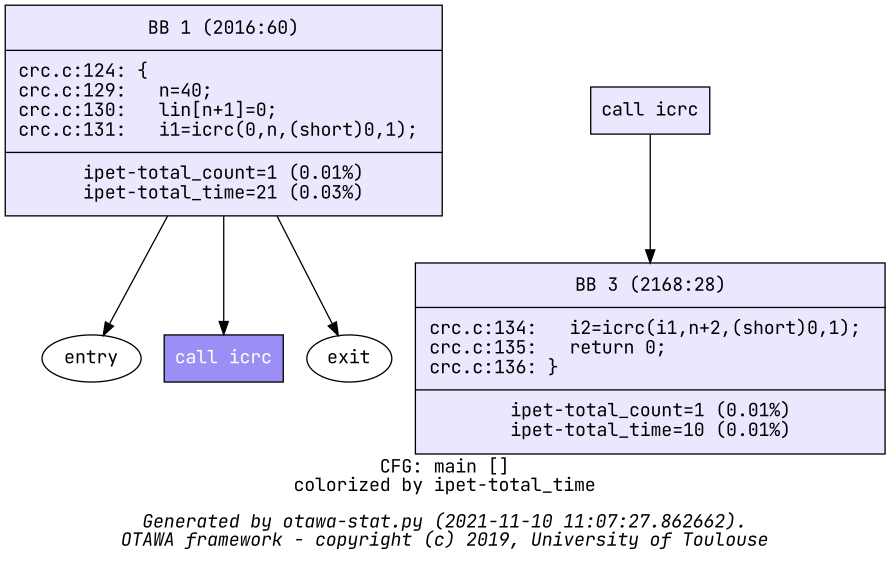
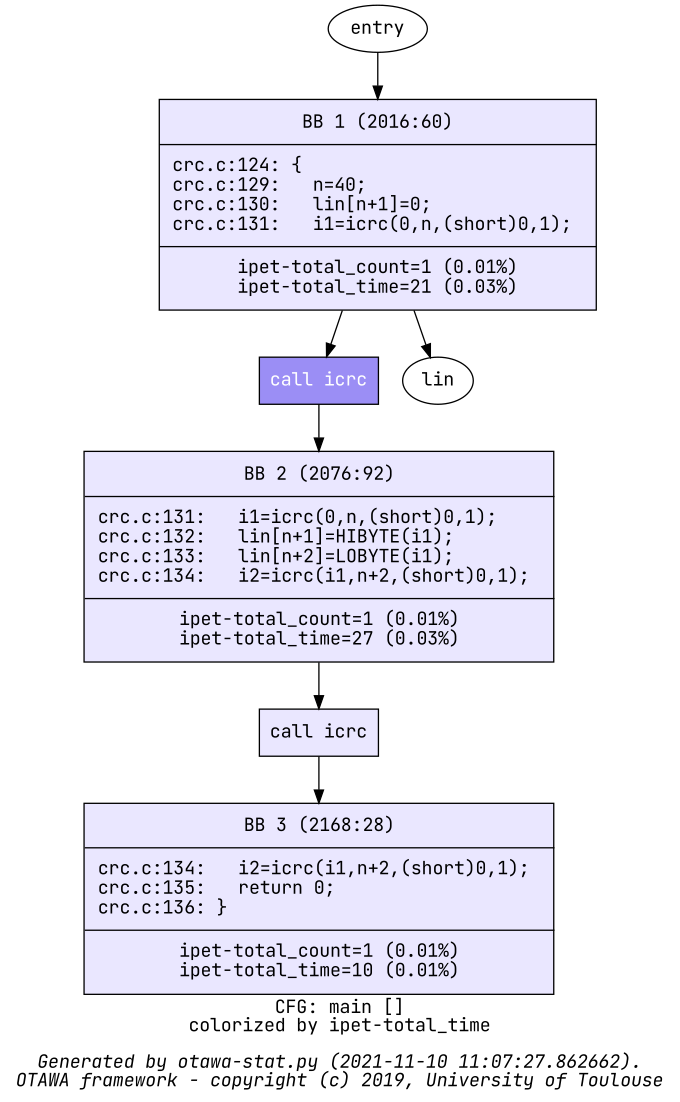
edge "BB 1 (2016:60)" -> "entry": reversed
node "exit": label "exit" -> "lin"
node "BB 2 (2076:92)": added
